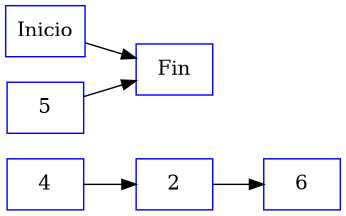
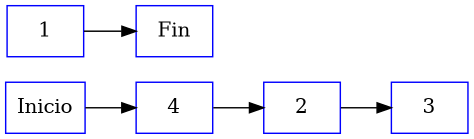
edge "Inicio" -> "Fin": now "Inicio" -> "4"
node "5": label "5" -> "1"
node "6": label "6" -> "3"
